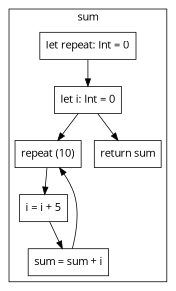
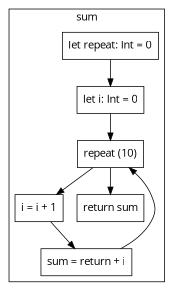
edge "let i: Int = 0" -> "return sum": now "repeat (10)" -> "return sum"
node "i = i + 5": label "i = i + 5" -> "i = i + 1"
node "sum = sum + i": label "sum = sum + i" -> "sum = return + i"
